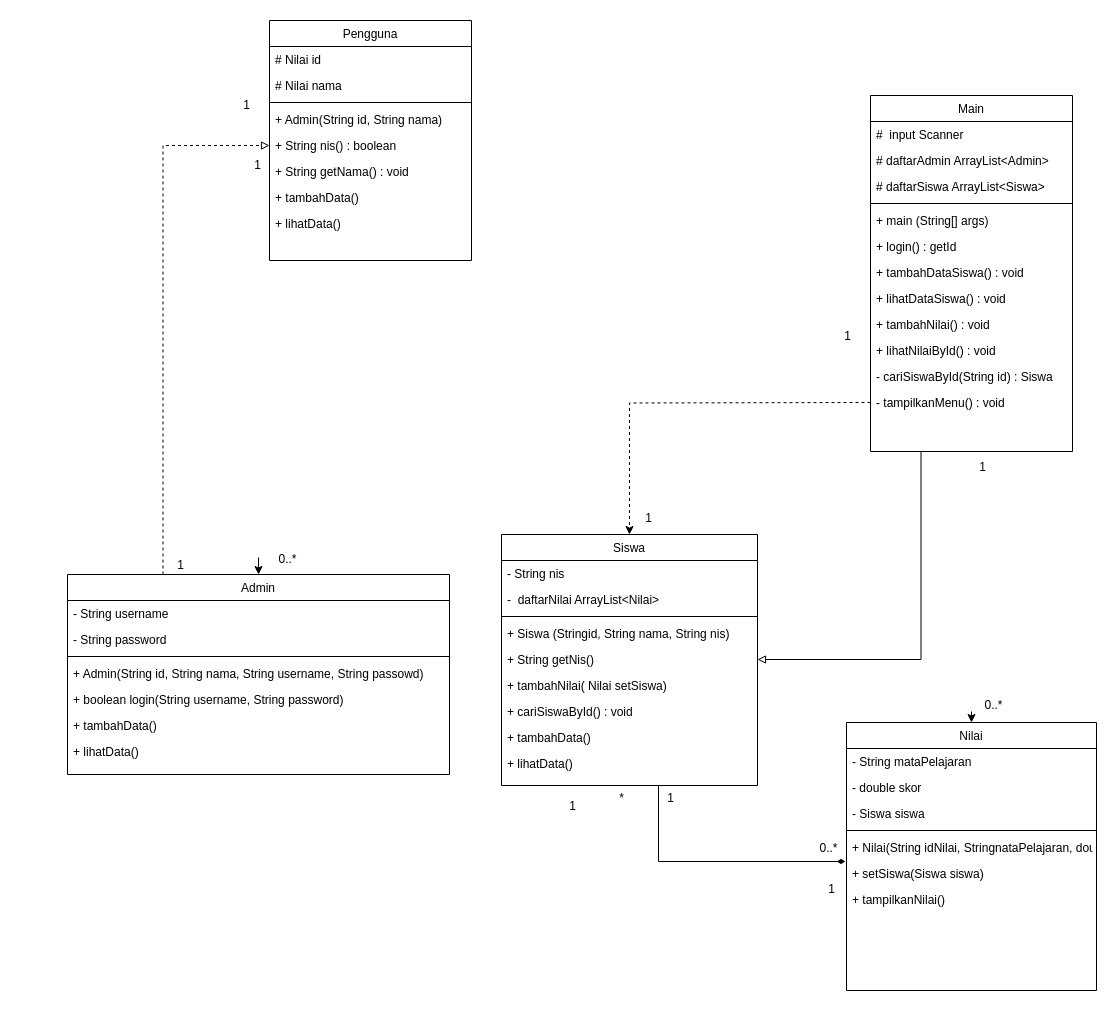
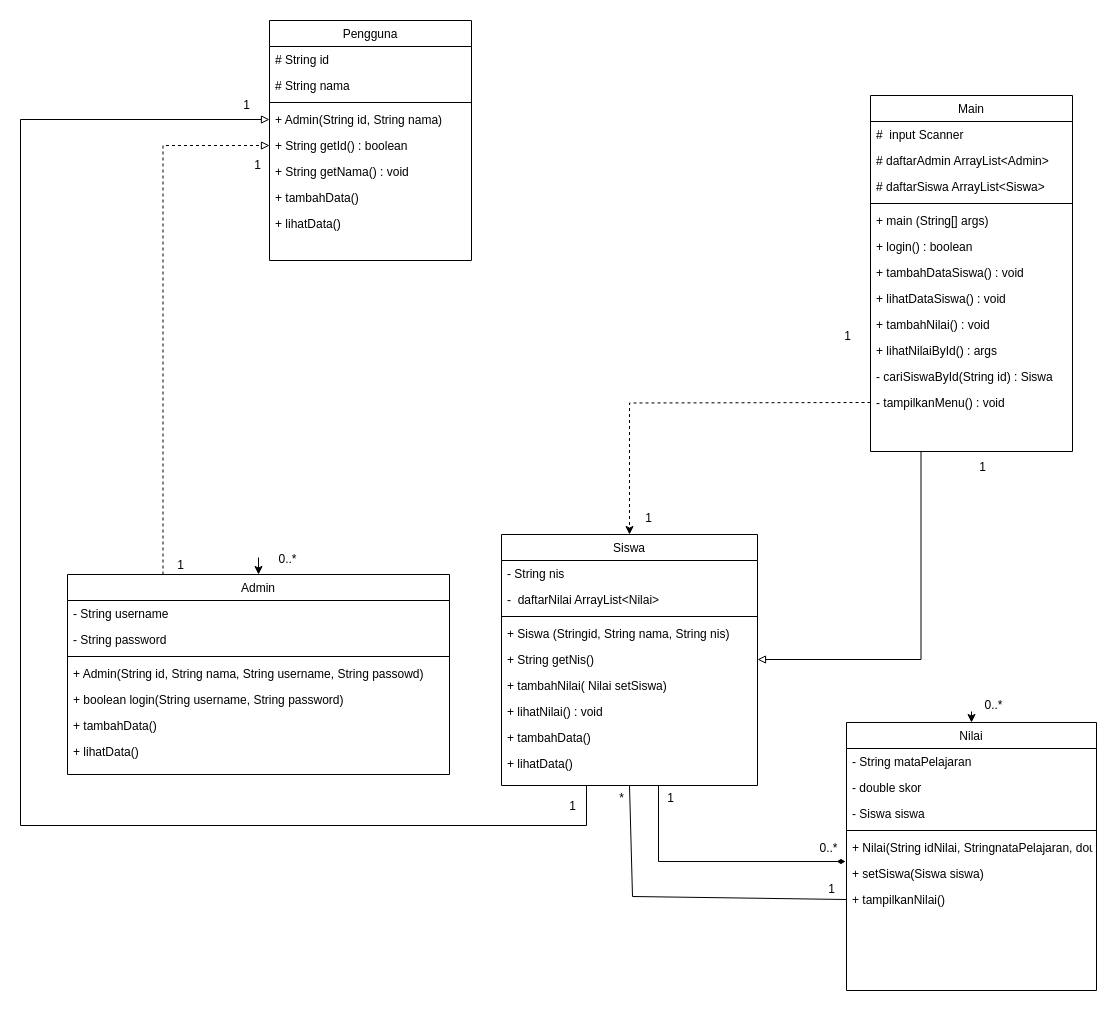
node "# Nilai id": label "# Nilai id" -> "# String id"
node "# Nilai nama": label "# Nilai nama" -> "# String nama"
node "+ String nis() : boolean": label "+ String nis() : boolean" -> "+ String getId() : boolean"
node "+ login() : getId": label "+ login() : getId" -> "+ login() : boolean"
node "+ lihatNilaiById() : void": label "+ lihatNilaiById() : void" -> "+ lihatNilaiById() : args"
edge "Siswa" -> "+ Admin(String id, String nama)": added
node "+ cariSiswaById() : void": label "+ cariSiswaById() : void" -> "+ lihatNilai() : void"
edge "Siswa" -- "+ tampilkanNilai()": added
